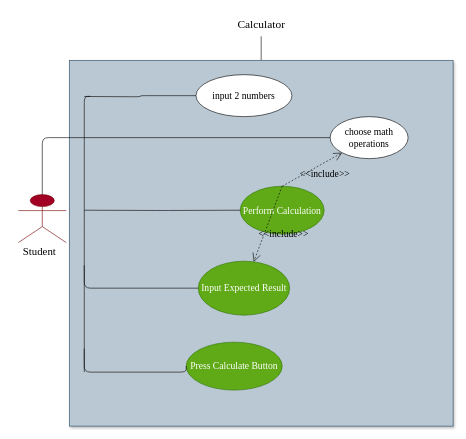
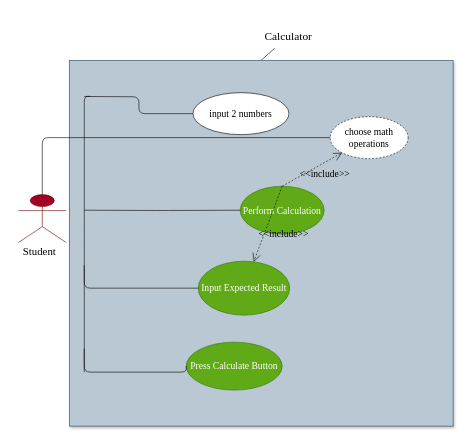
node "Calculator": moved (261, 24) -> (288, 36)
node "input 2 numbers": moved (244, 96) -> (241, 114)
node "choose math operations": style solid -> dashed
